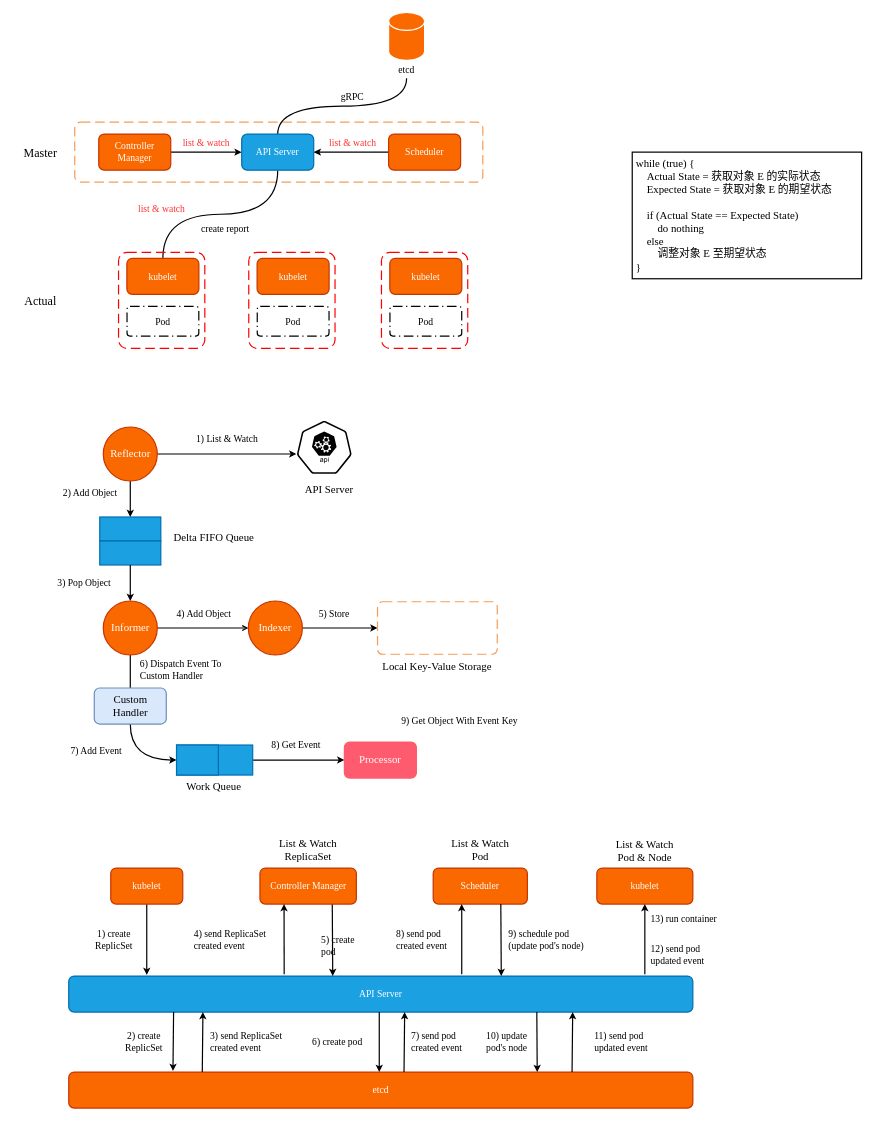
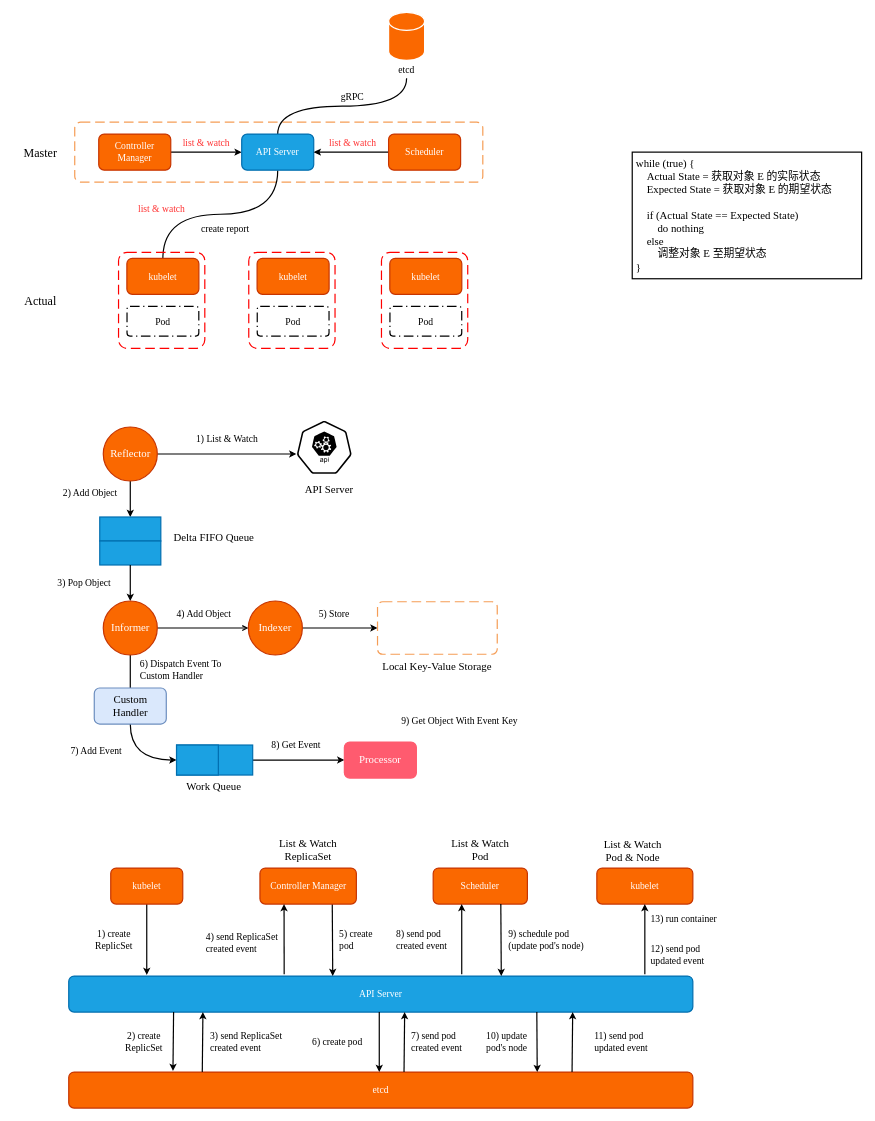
node "List & Watch Pod & Node": moved (645, 851) -> (633, 851)
node "4) send ReplicaSet created event": moved (237, 940) -> (249, 943)
node "5) create pod": moved (344, 946) -> (362, 940)
